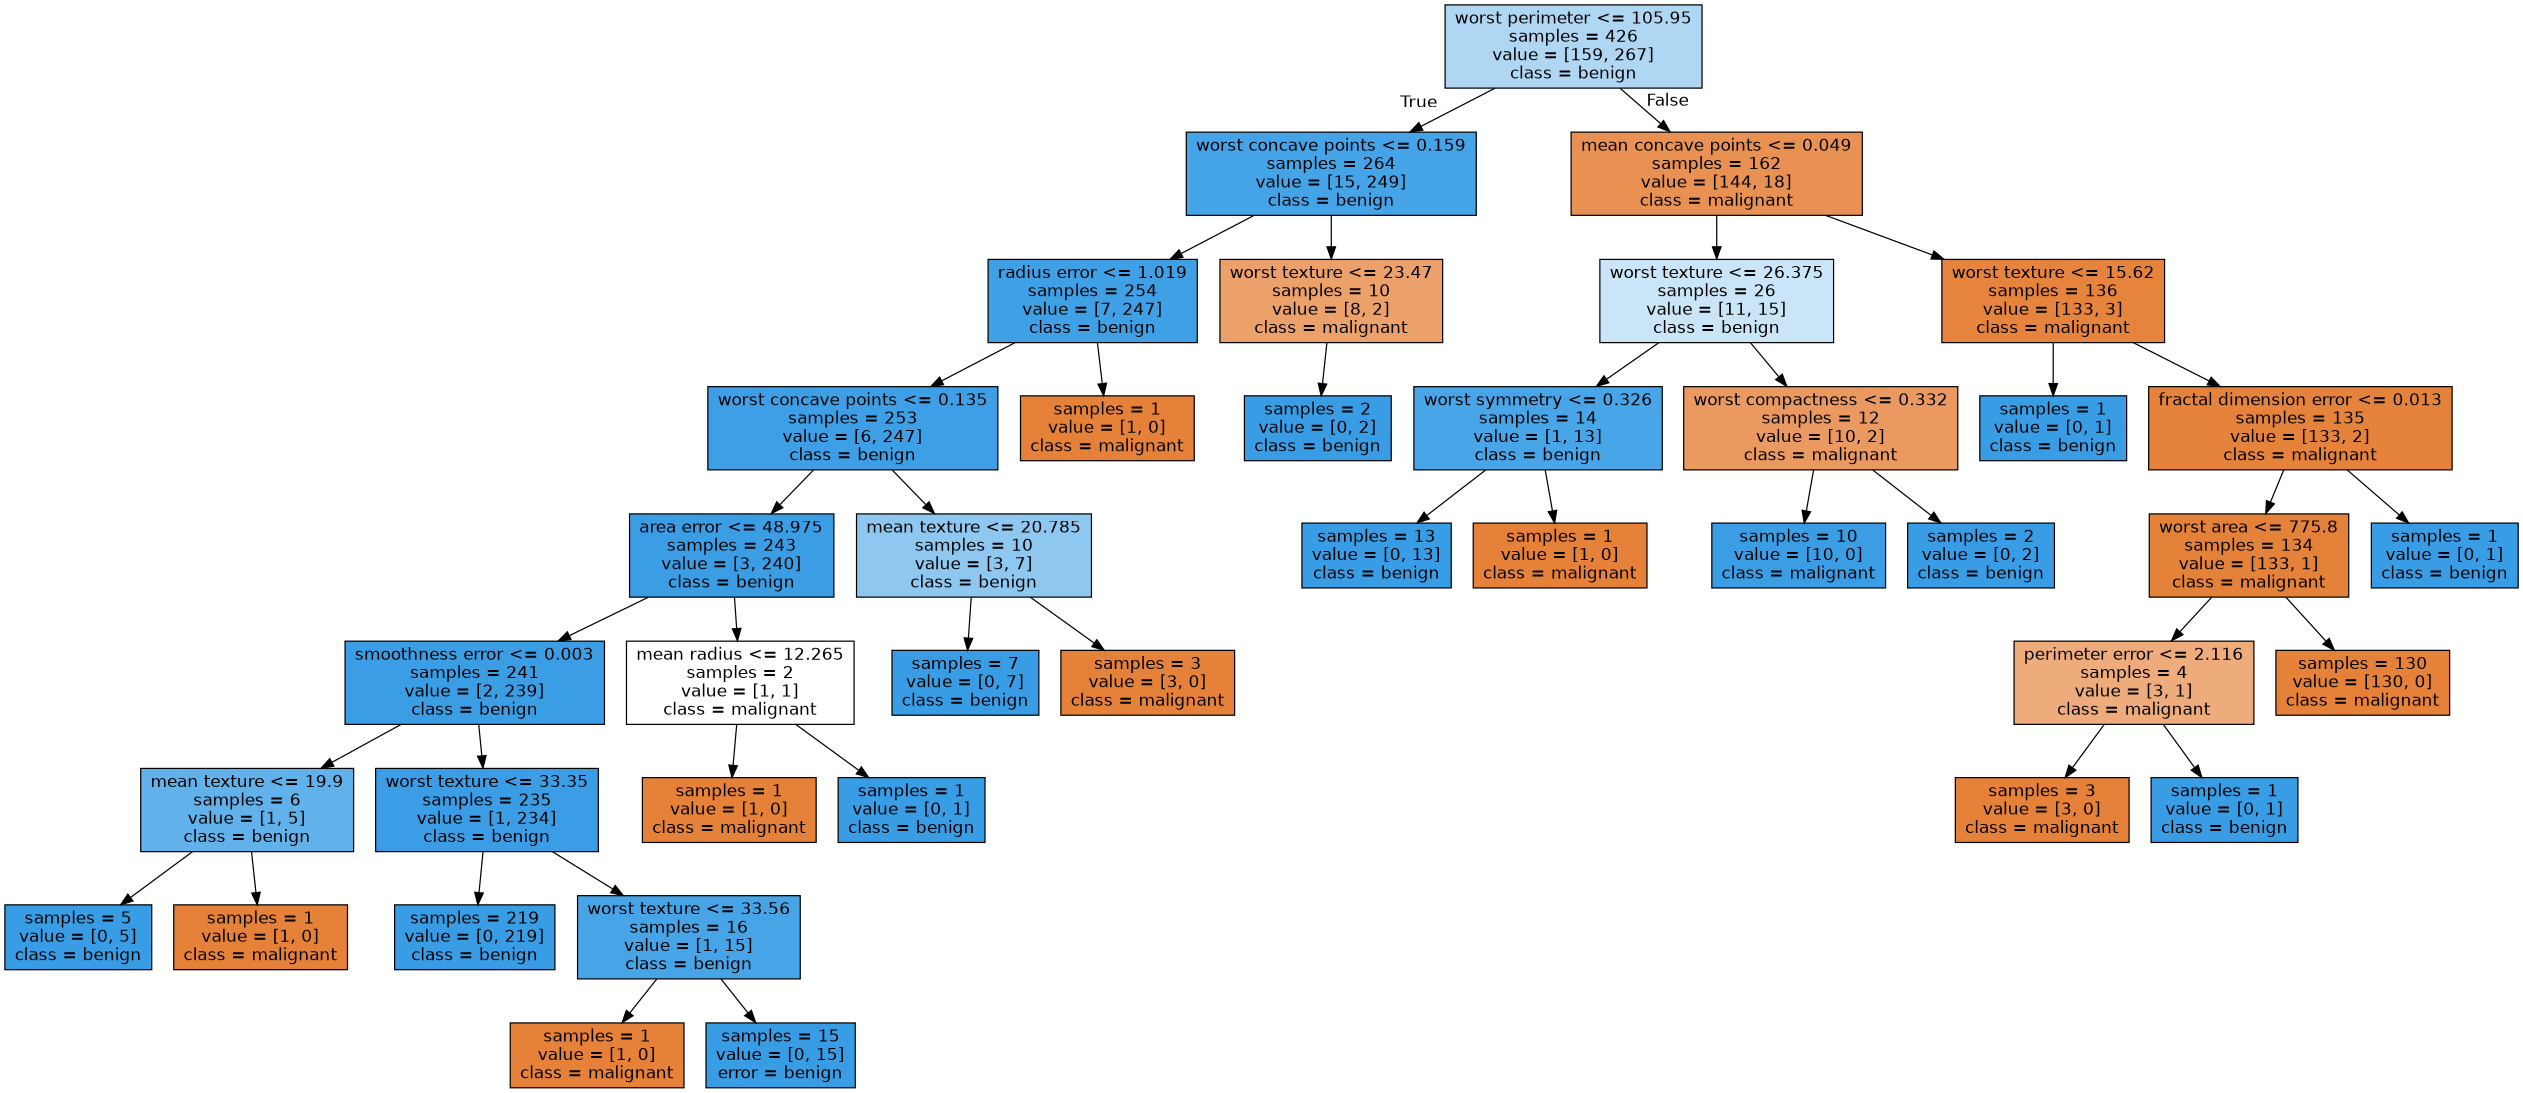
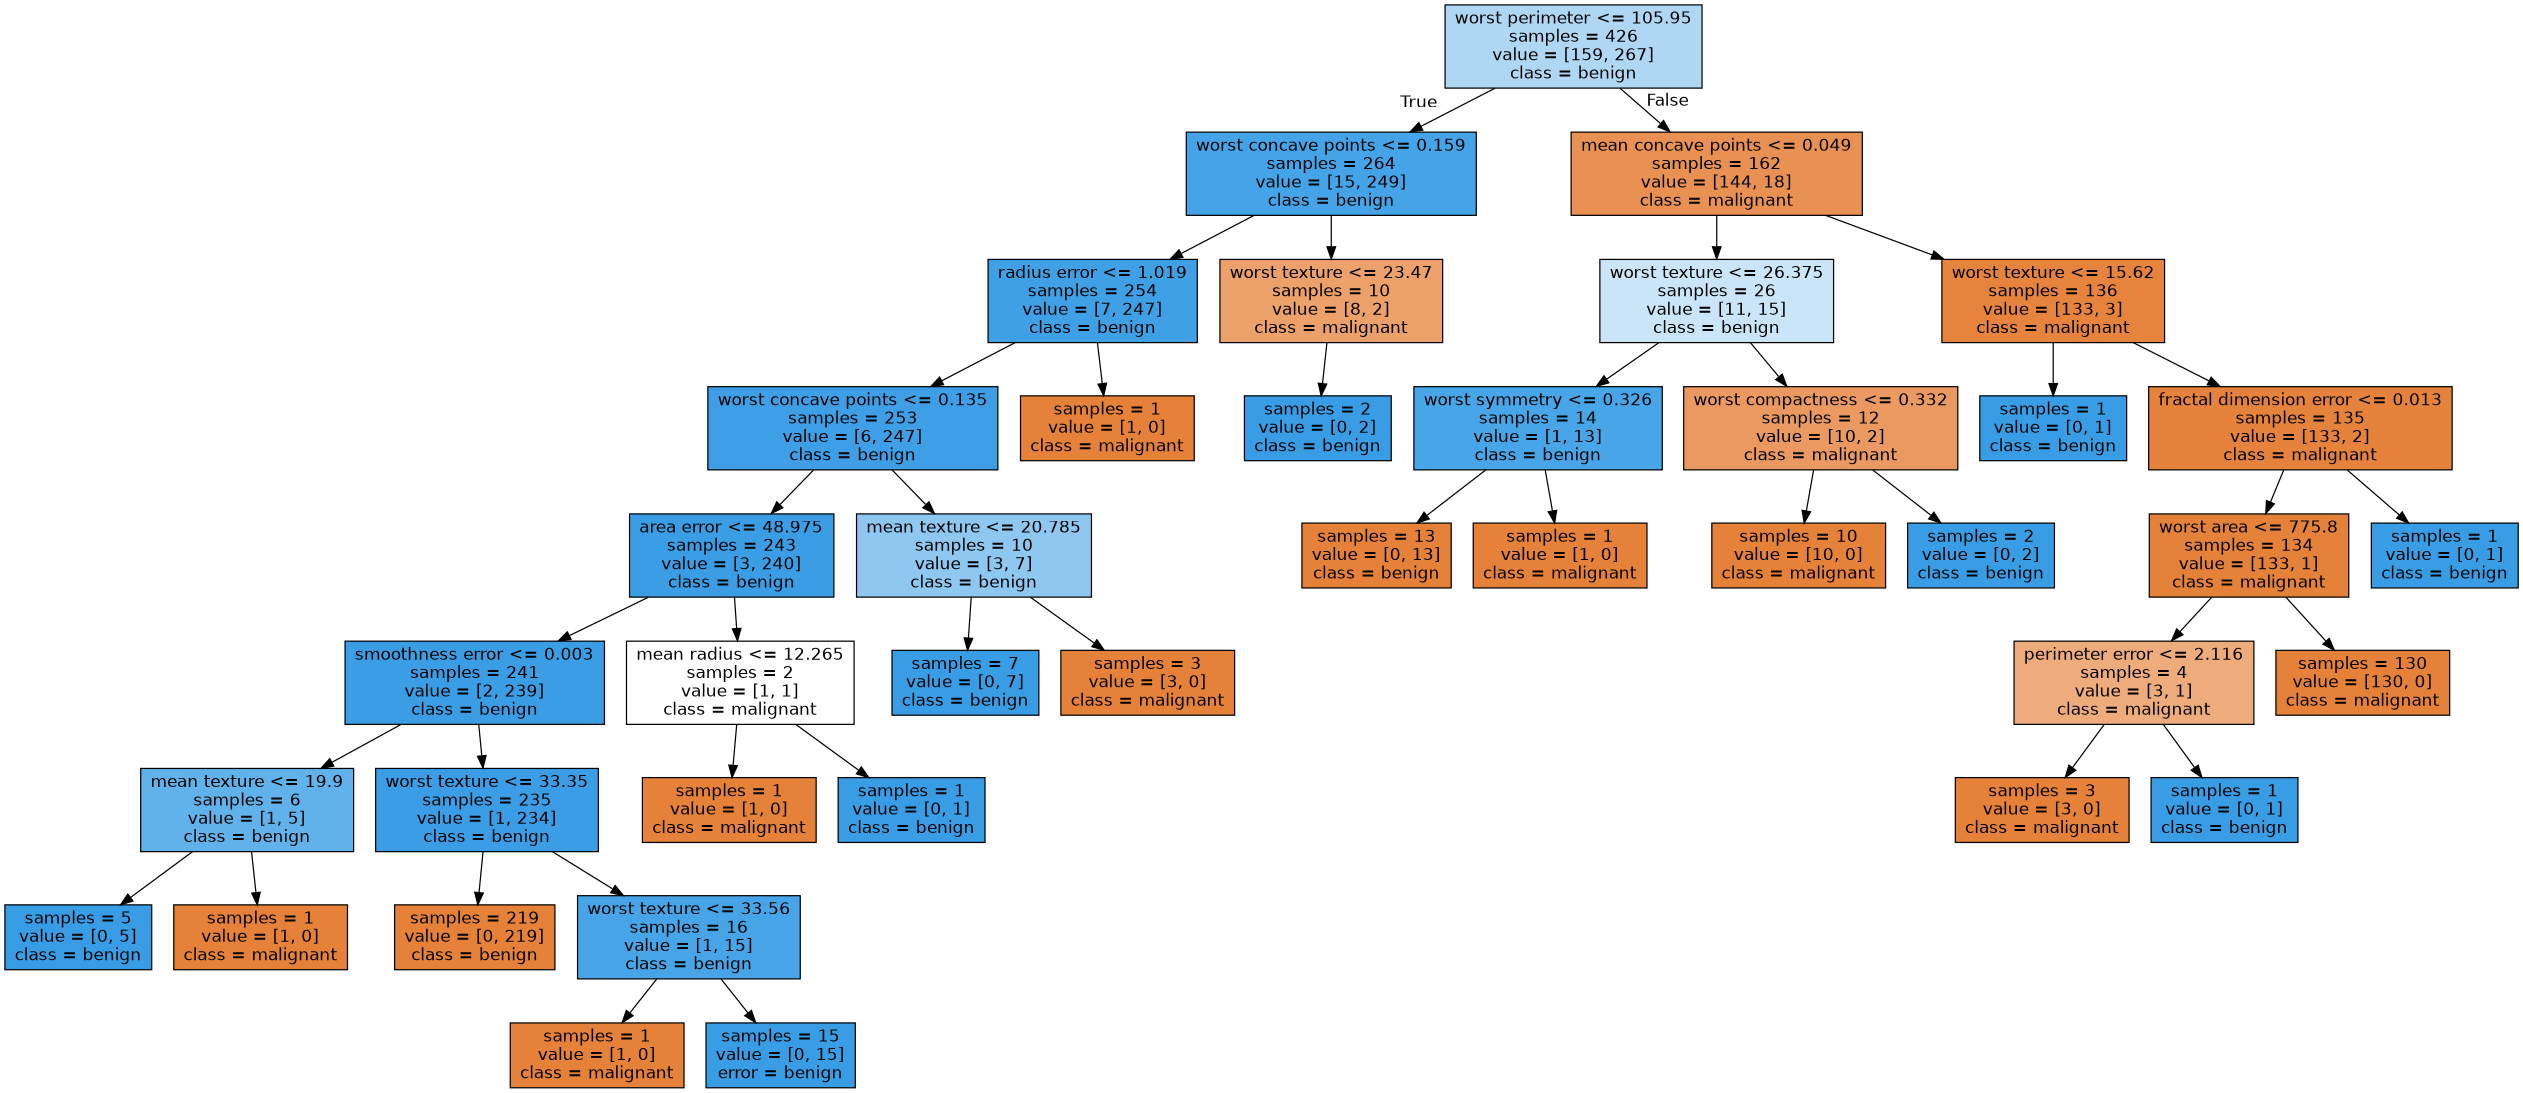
node "samples = 13 value = [0, 13] class = benign": fillcolor #399de5 -> #e58139
node "samples = 10 value = [10, 0] class = malignant": fillcolor #3b9ee5 -> #e58139
node "samples = 219 value = [0, 219] class = benign": fillcolor #399de5 -> #e58139
